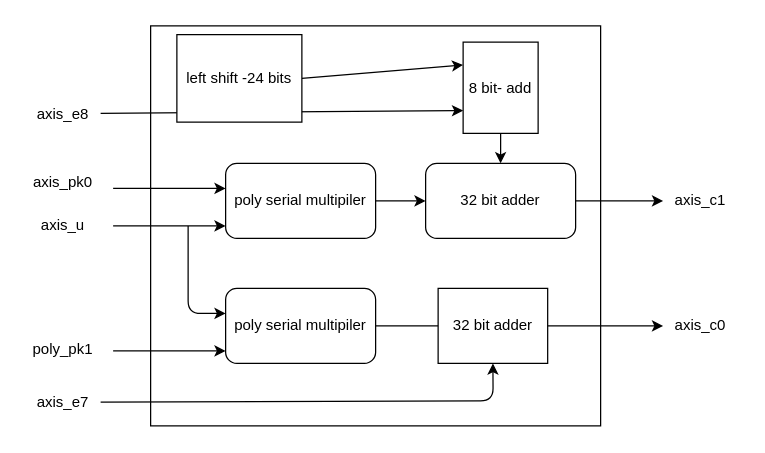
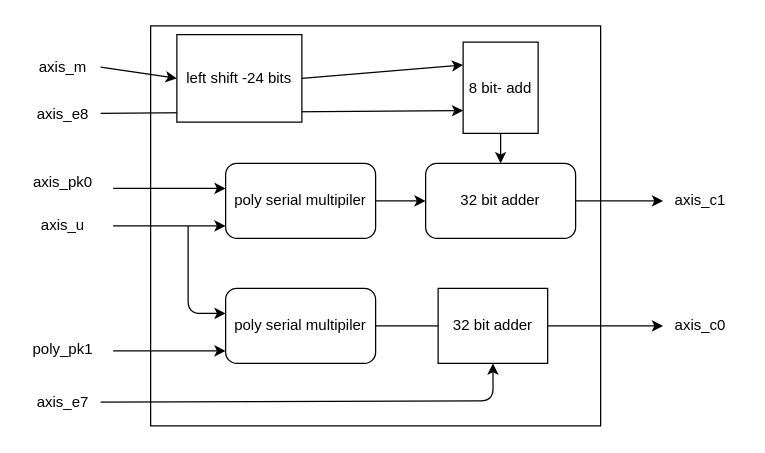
node "axis_m": added
edge "axis_m" -> "left shift -24 bits": added
